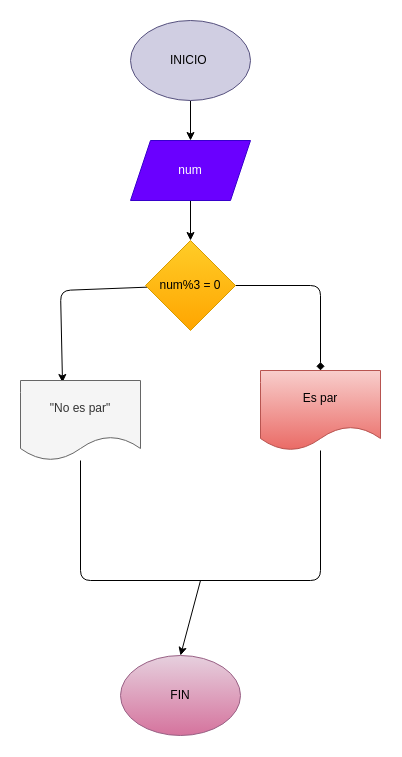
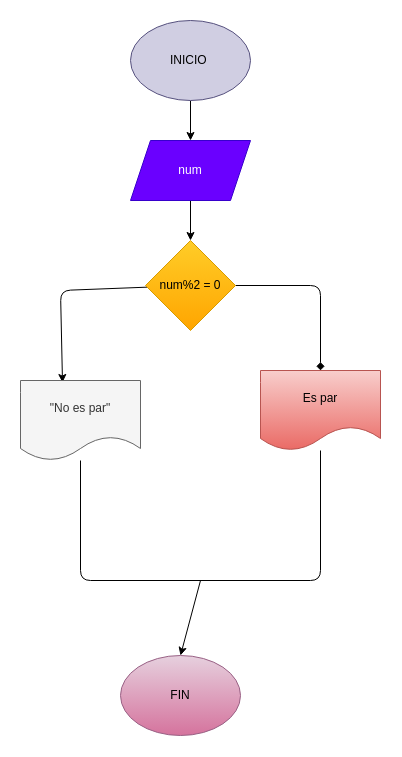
node "num%3 = 0": label "num%3 = 0" -> "num%2 = 0"
